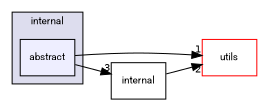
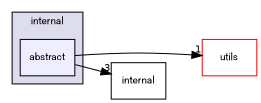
edge "internal" -> "utils": removed
